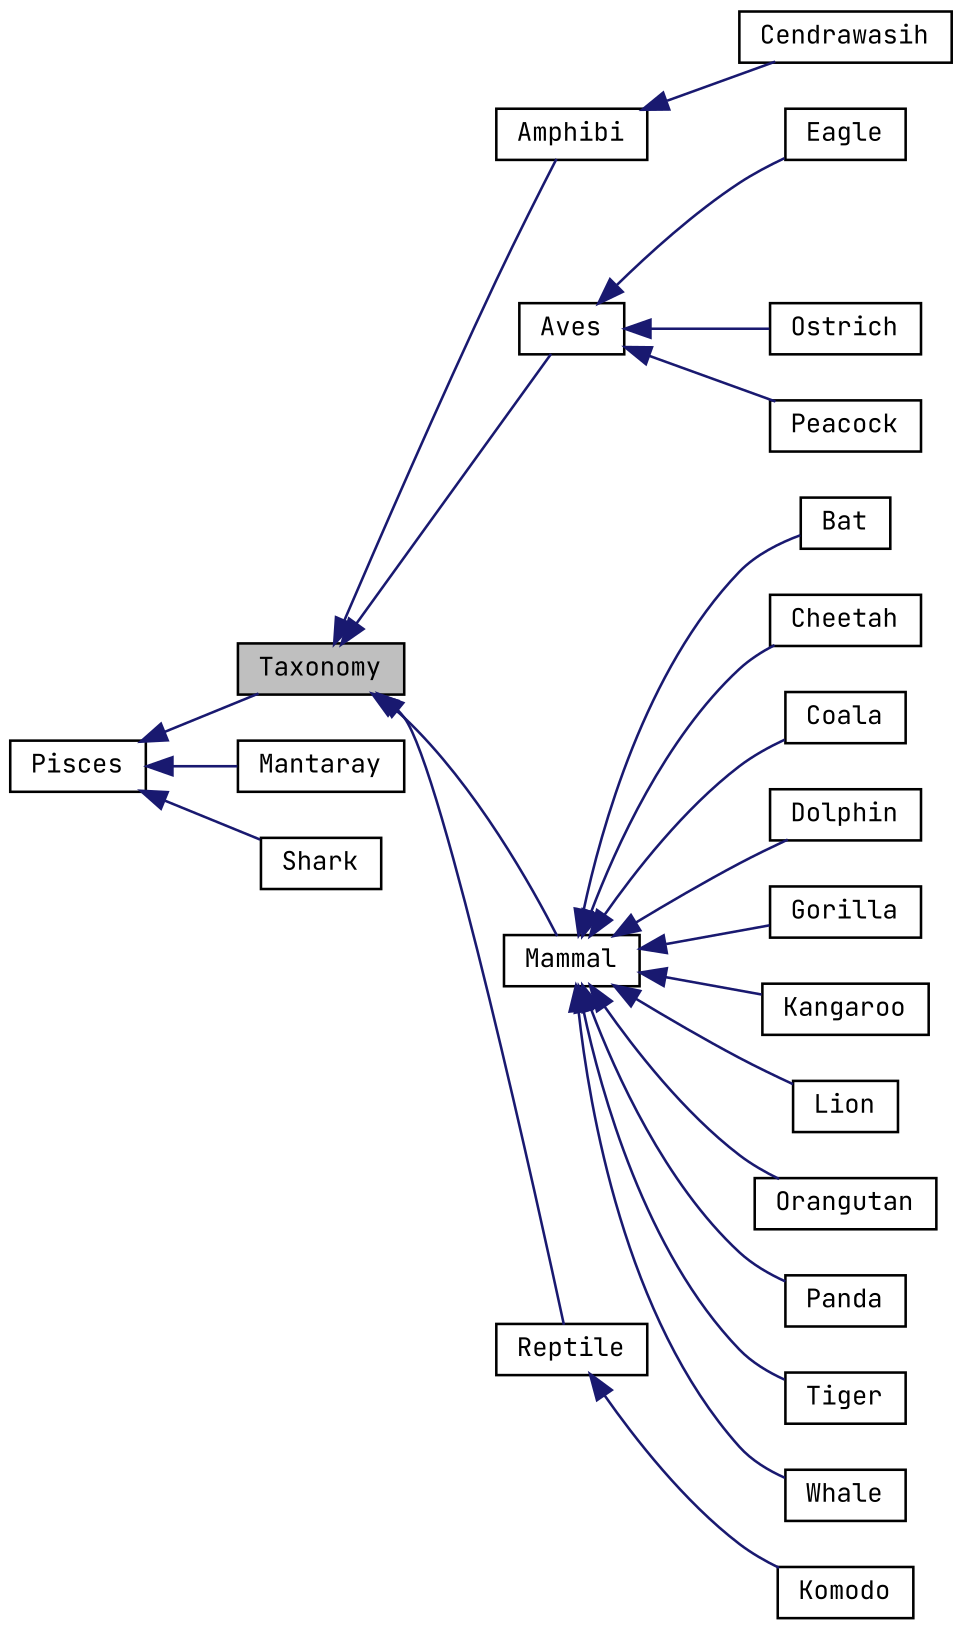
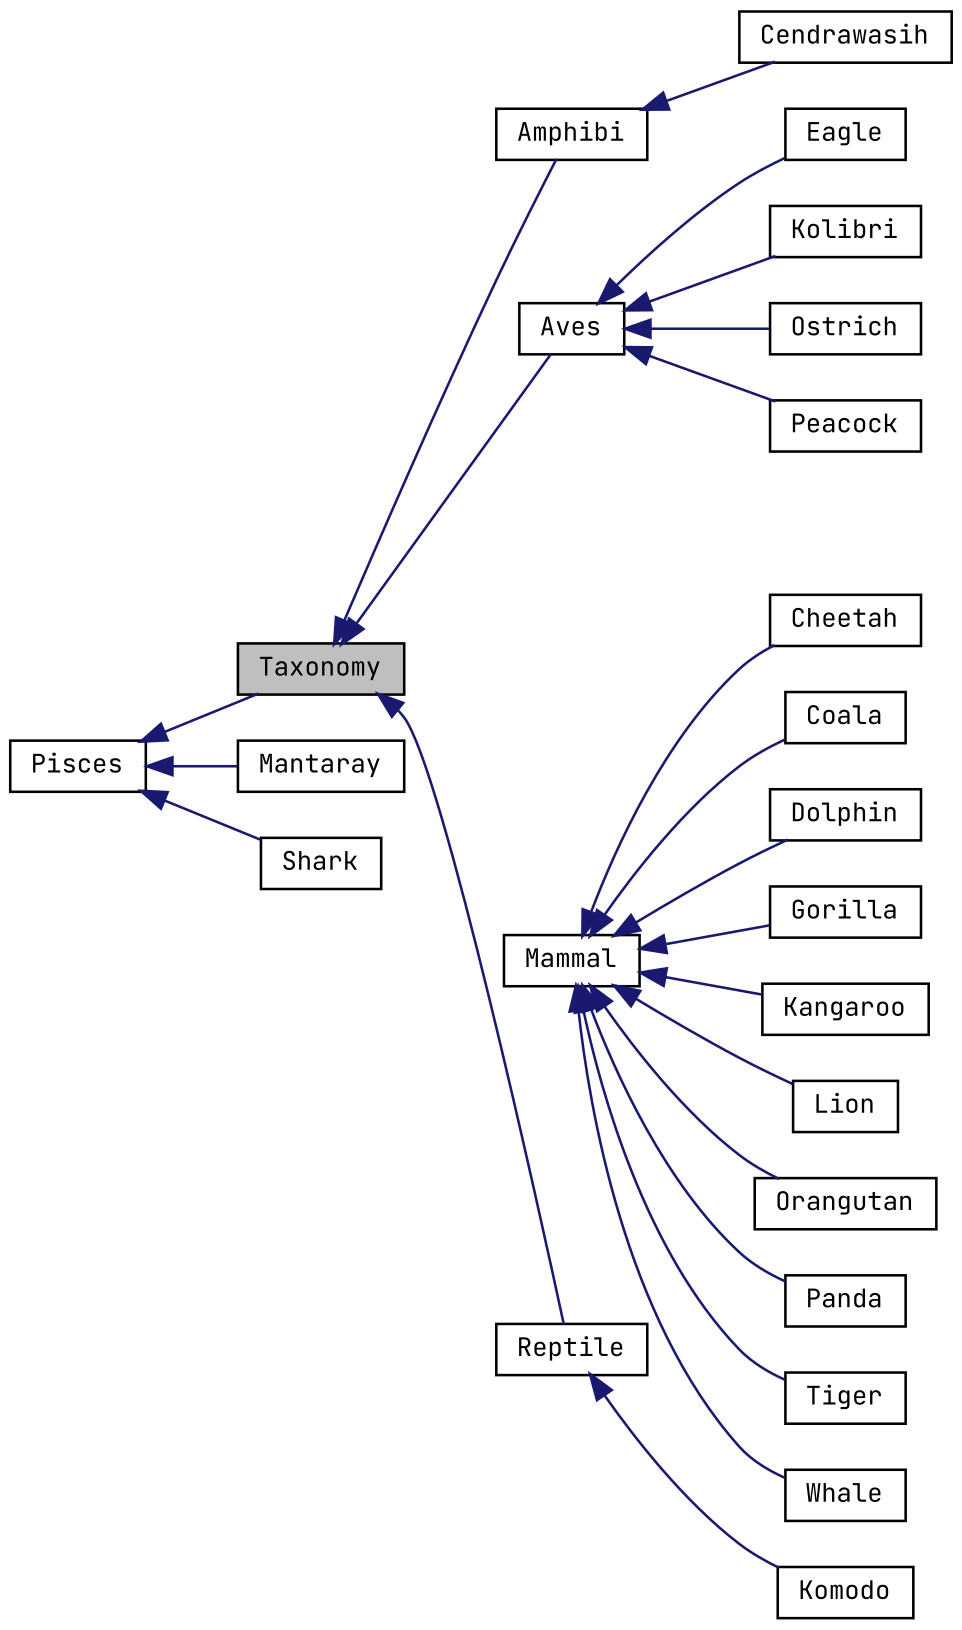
node "Kolibri": added
node "Bat": removed
edge "Mammal" -> "Taxonomy": removed
